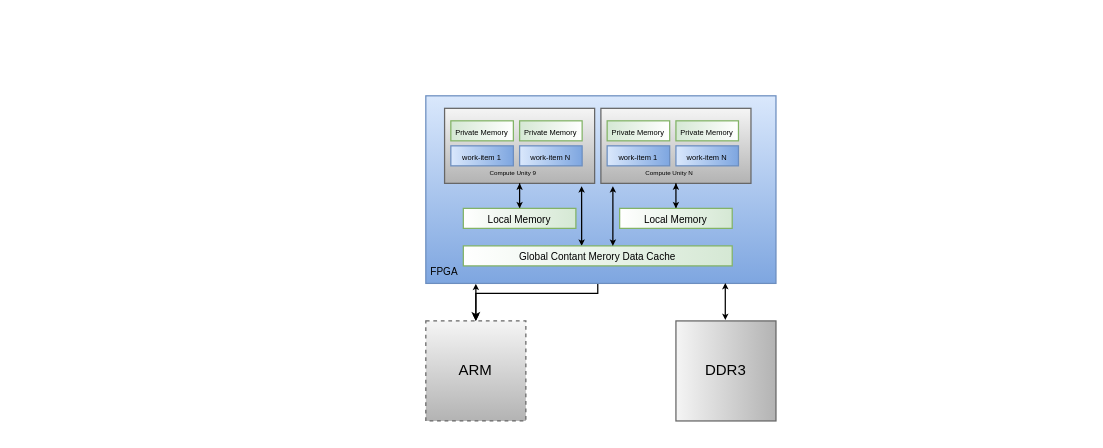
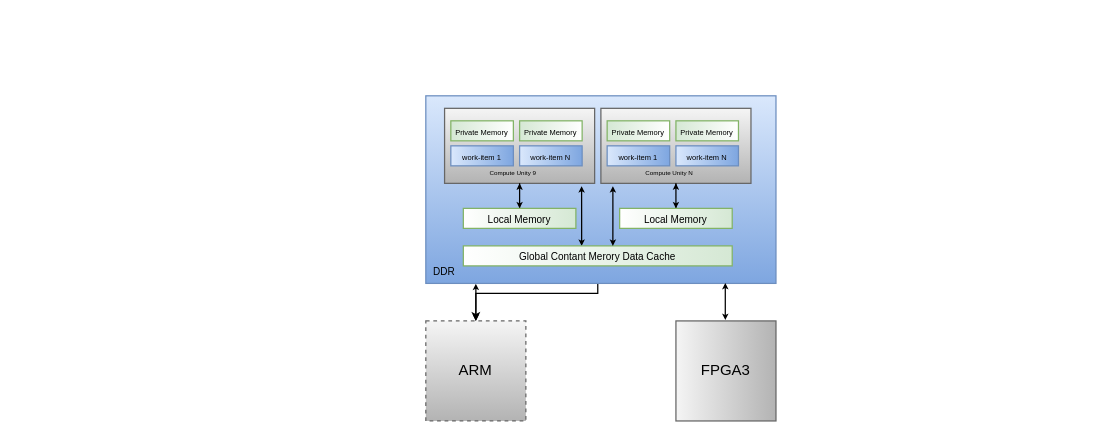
node "FPGA": label "FPGA" -> "DDR"
node "DDR3": label "DDR3" -> "FPGA3"
